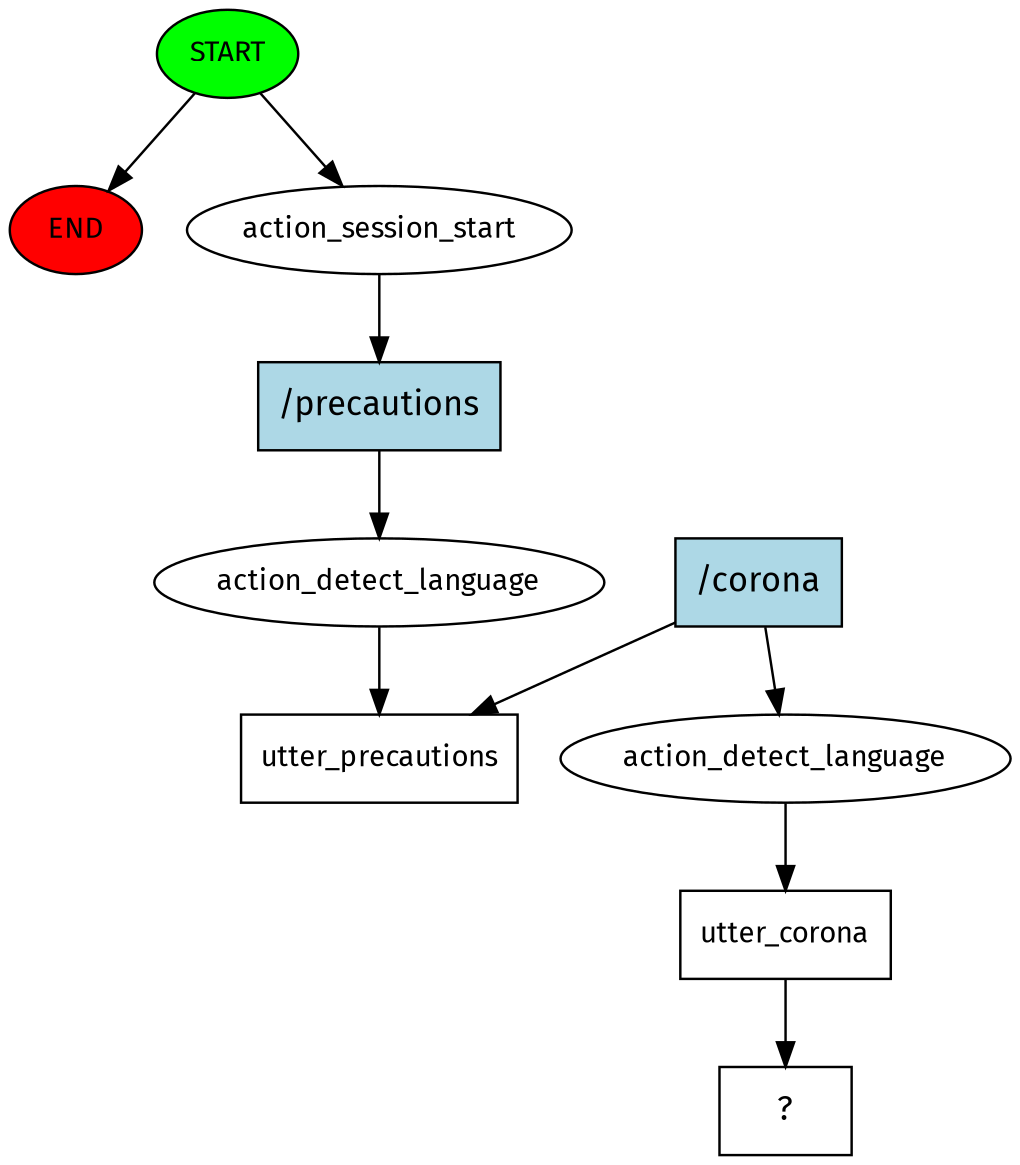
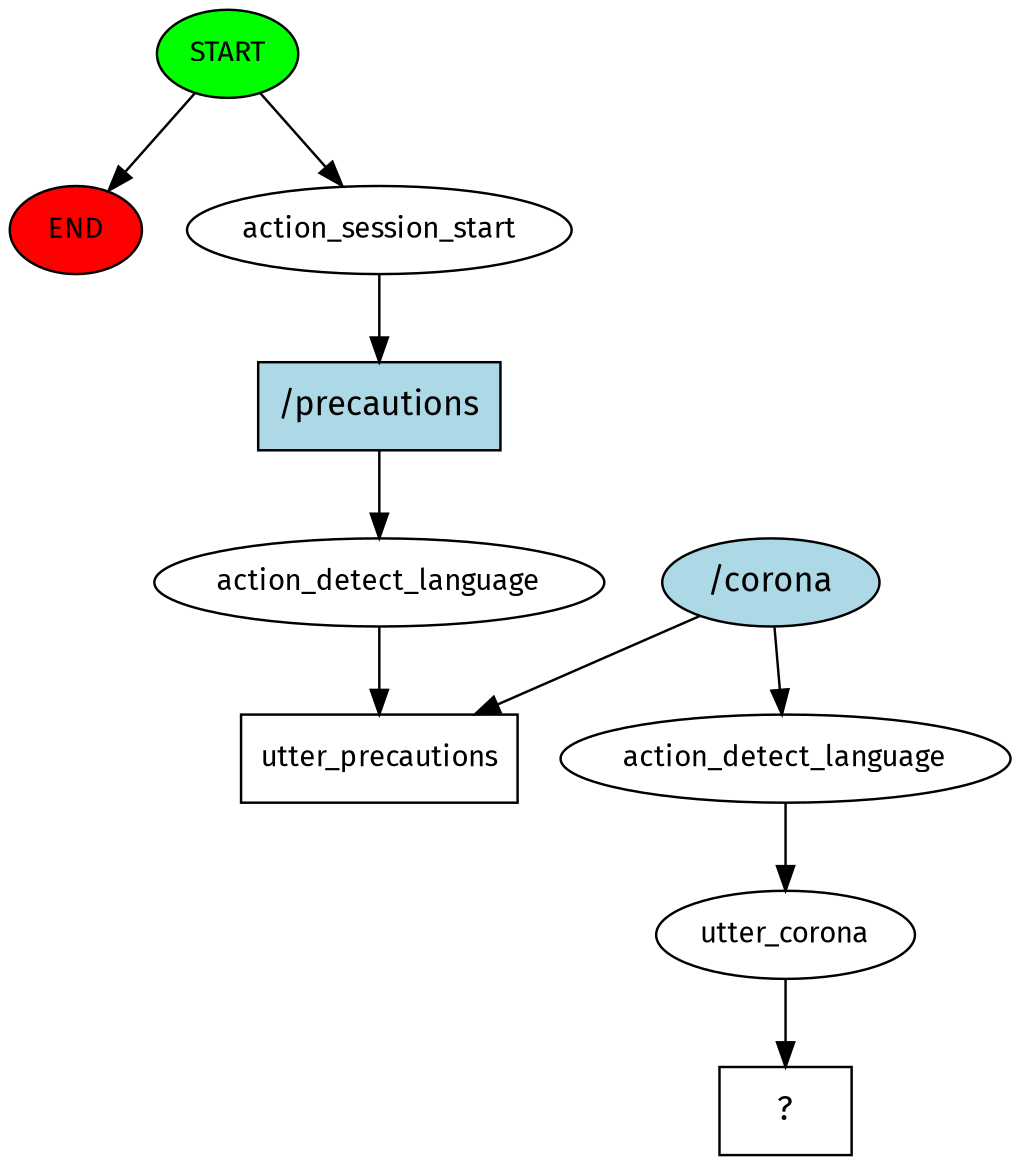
node "/corona": shape box -> ellipse
node "utter_corona": shape box -> ellipse
